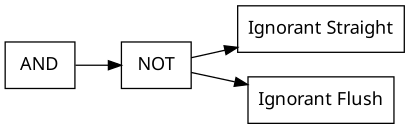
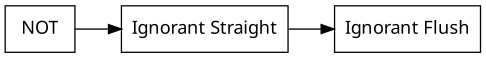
node "AND": removed
edge "NOT" -> "Ignorant Flush": now "Ignorant Straight" -> "Ignorant Flush"
